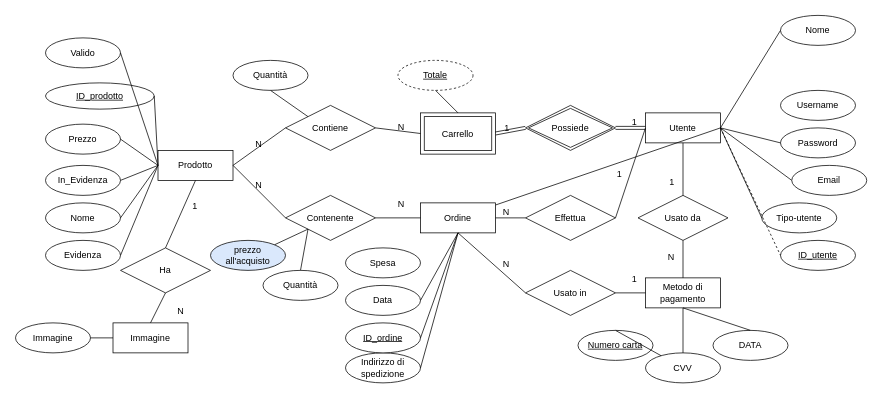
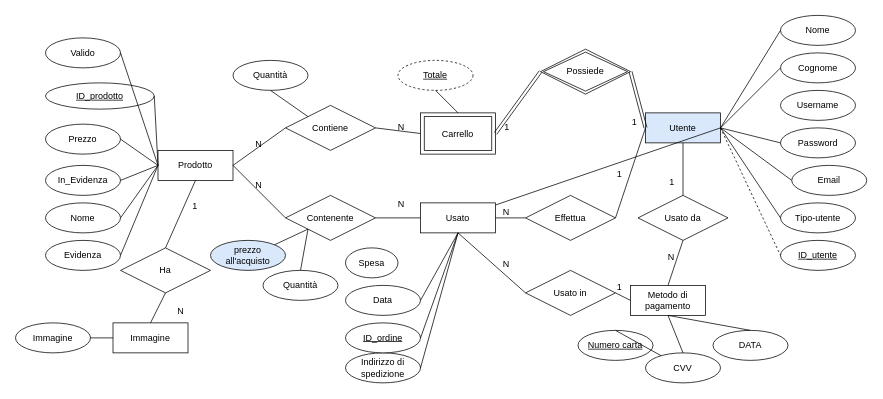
node "Cognome": added
edge "Cognome" -- "Utente": added
node "Possiede": moved (570, 128) -> (585, 72)
node "Utente": fillcolor #ffffff -> #dae8fc
node "Ordine": label "Ordine" -> "Usato"
node "Tipo-utente": moved (799, 218) -> (818, 218)
node "Spesa": size 75x30 -> 53x30
node "Metodo di pagamento": moved (683, 293) -> (668, 300)
